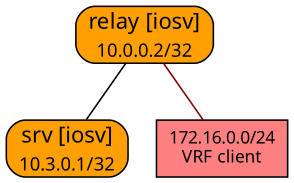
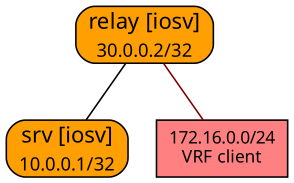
node "relay [iosv]": text "10.0.0.2/32" -> "30.0.0.2/32"
node "srv [iosv]": text "10.3.0.1/32" -> "10.0.0.1/32"
